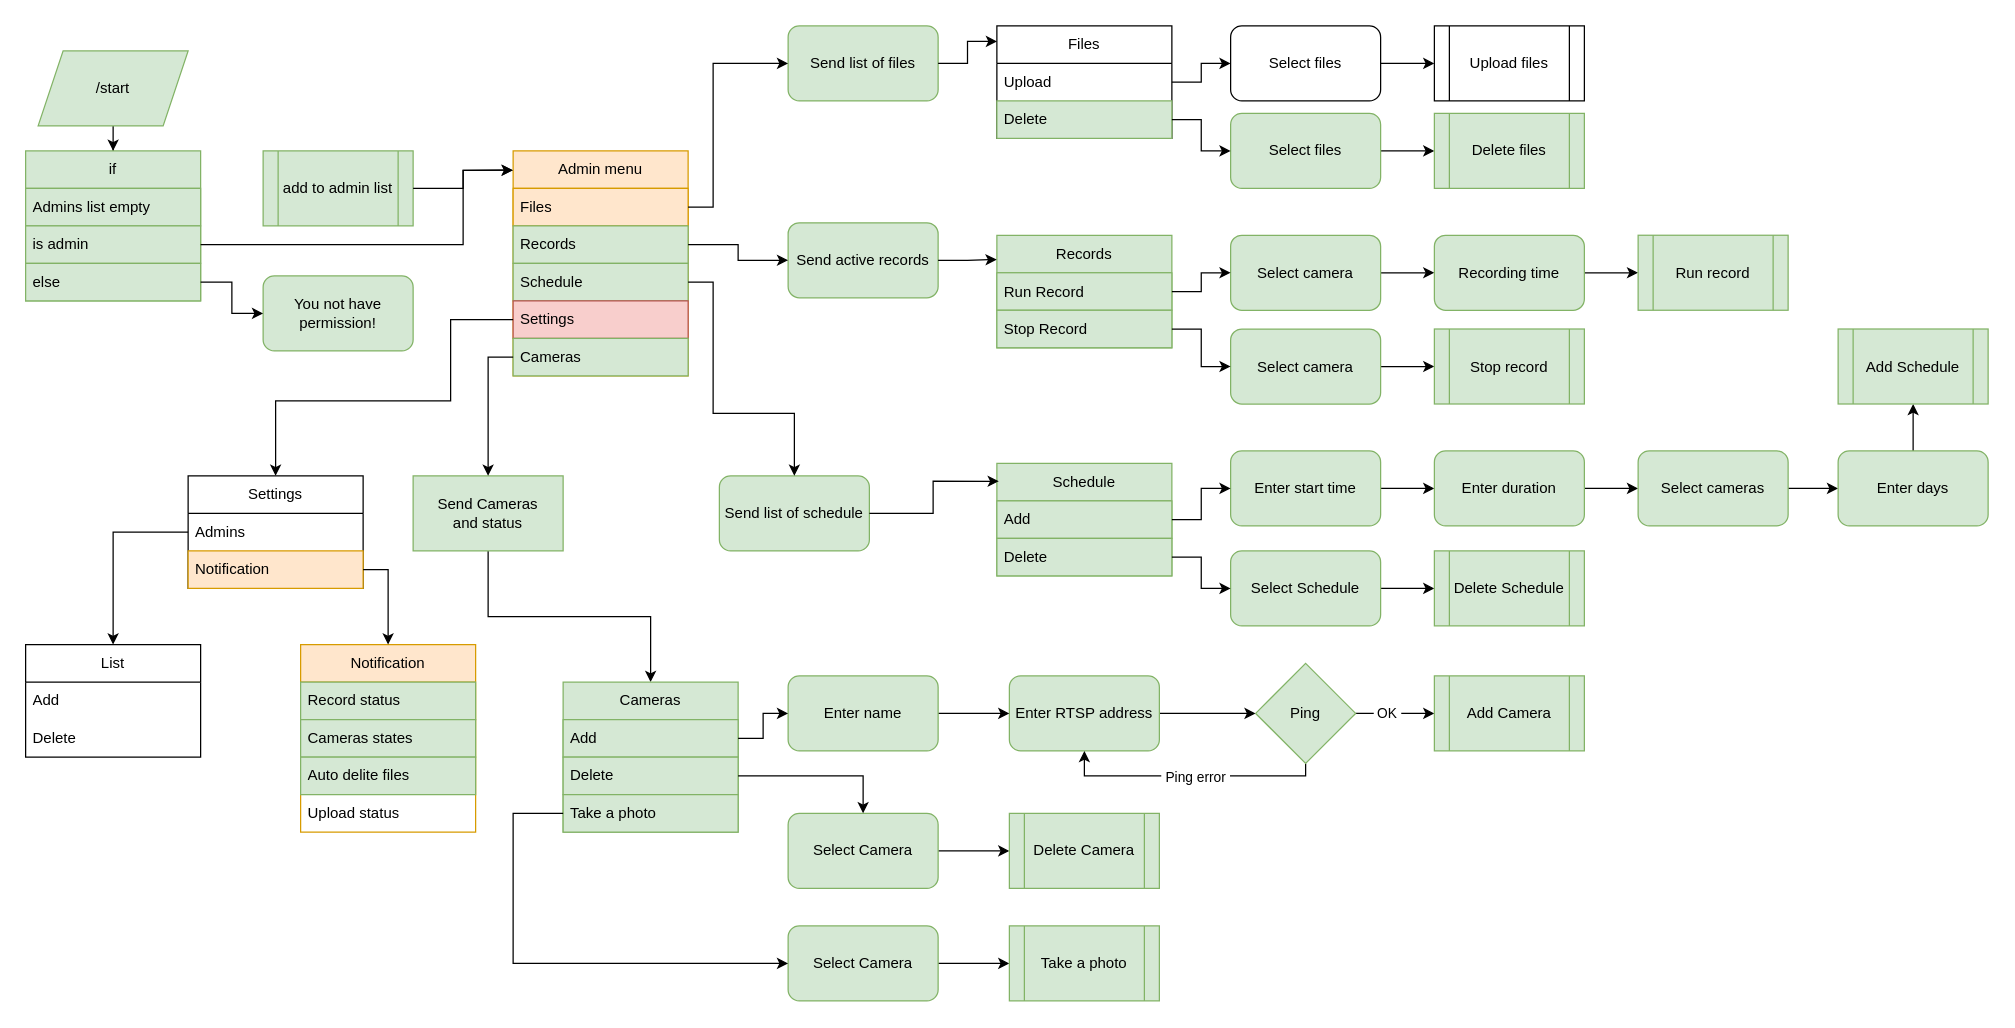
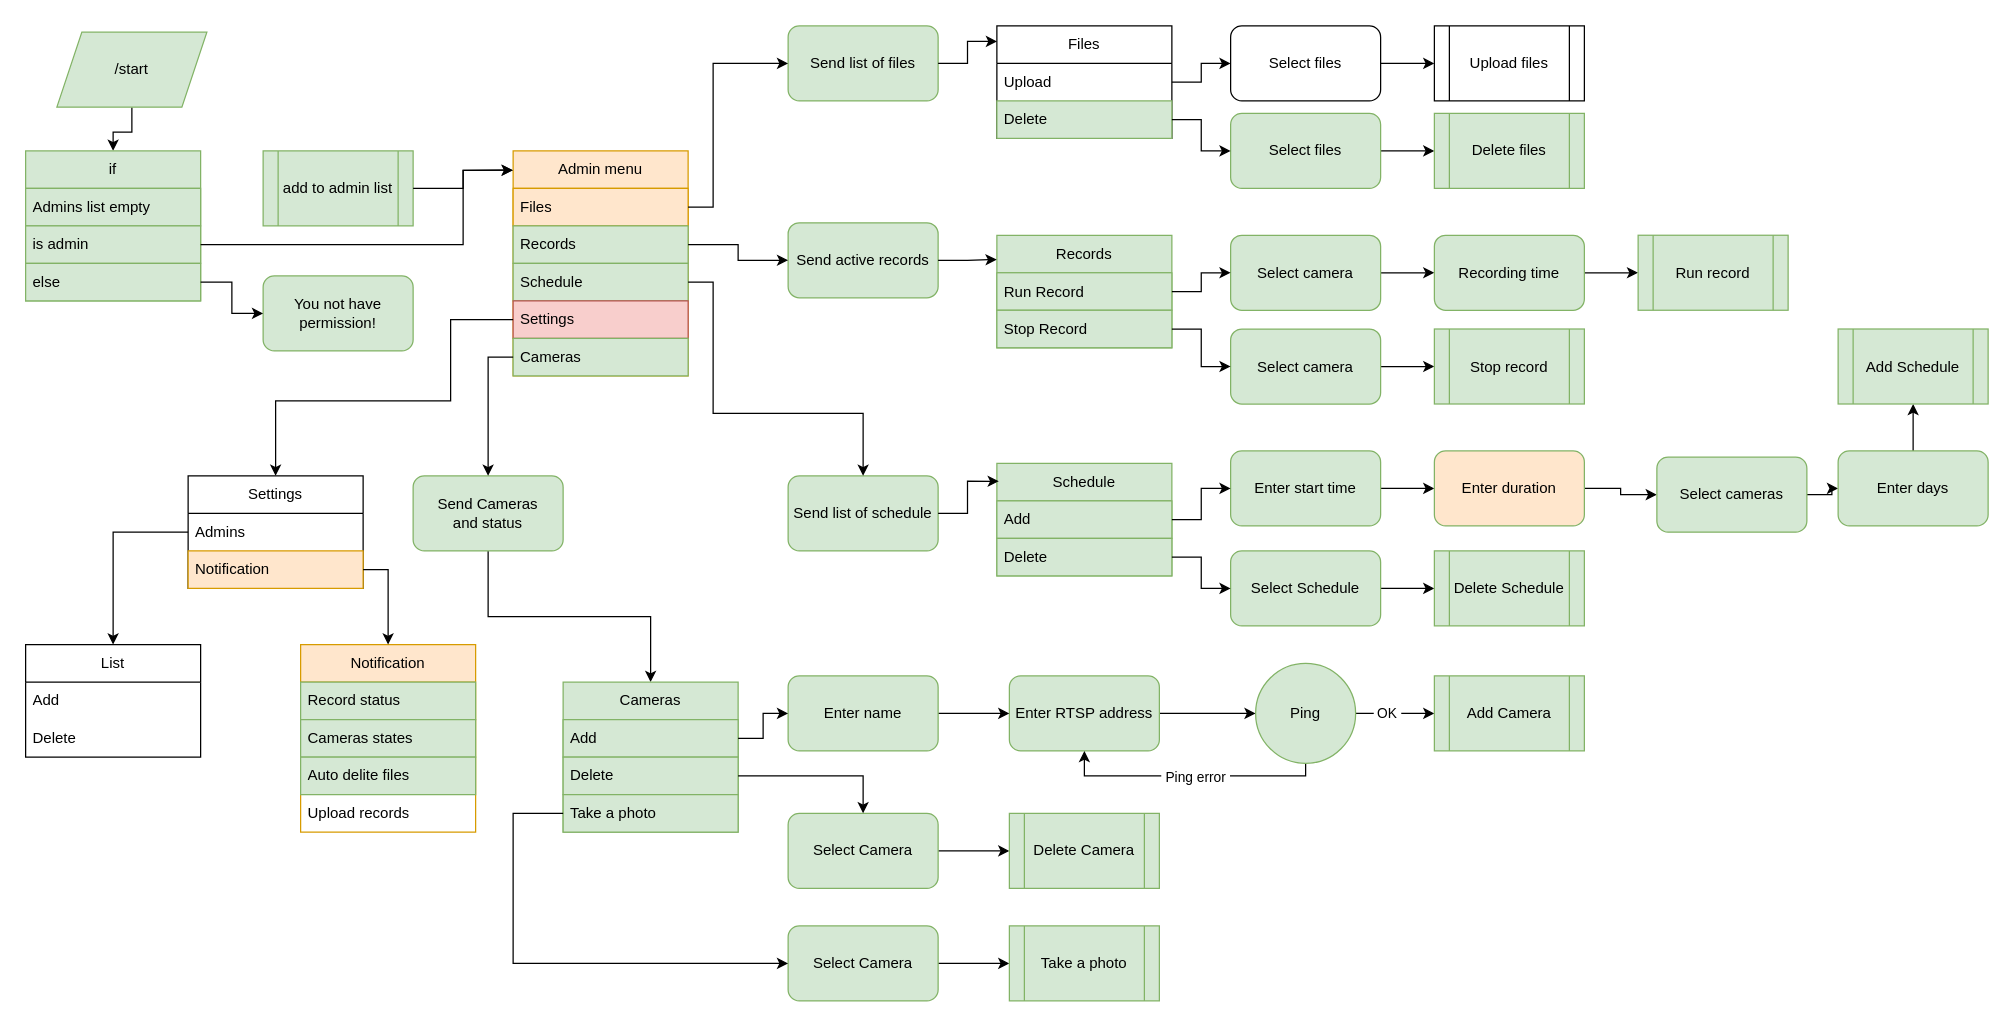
node "/start": moved (113, 88) -> (132, 69)
node "Enter duration": fillcolor #d5e8d4 -> #ffe6cc
node "Select cameras": moved (1713, 488) -> (1732, 494)
node "Send Cameras and status": shape rectangle -> rounded rectangle
node "Send list of schedule": moved (794, 513) -> (863, 513)
node "Ping": shape diamond -> ellipse
node "Upload status": label "Upload status" -> "Upload records"
